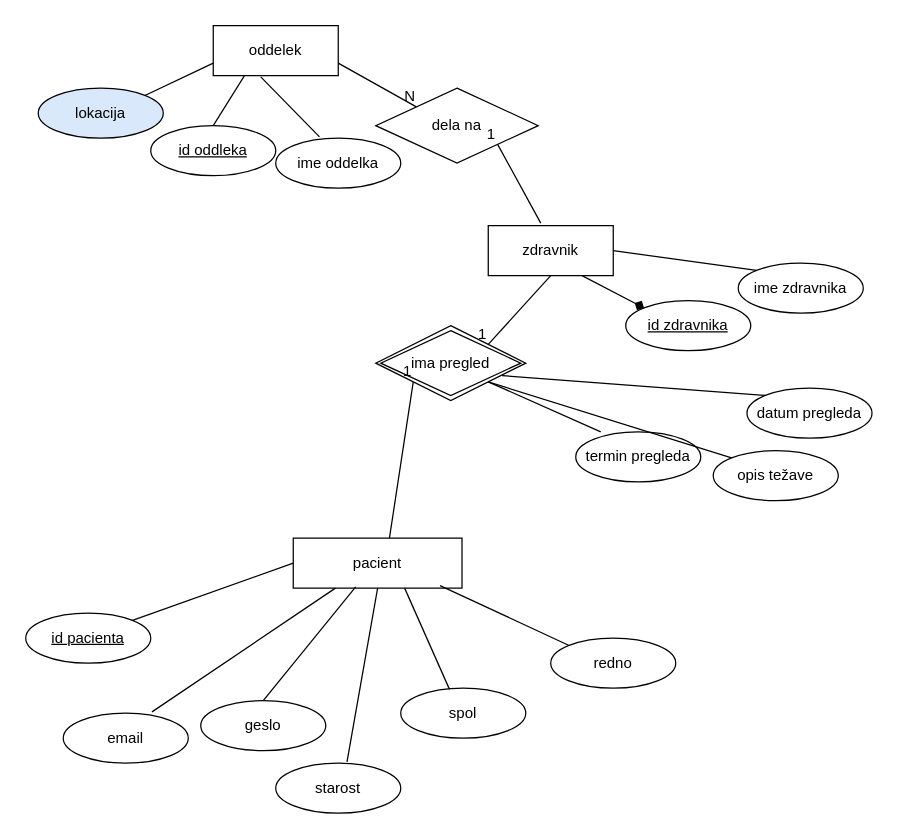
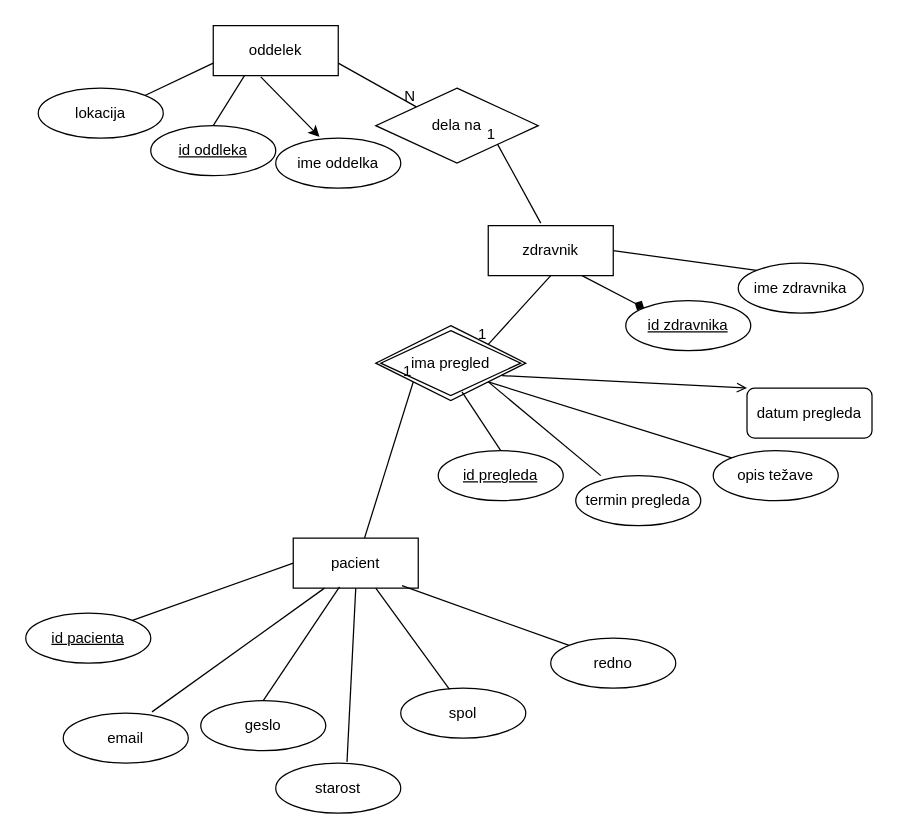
node "lokacija": fillcolor #dae8fc -> #ffffff
edge "oddelek" -- "ime oddelka": arrowhead none -> classic
edge "ima pregled" -- "datum pregleda": arrowhead none -> open
node "datum pregleda": shape ellipse -> rounded rectangle
edge "ima pregled" -- "id pregleda": added
node "termin pregleda": moved (638, 457) -> (638, 501)
node "id pregleda": added
node "pacient": size 169x50 -> 125x50
